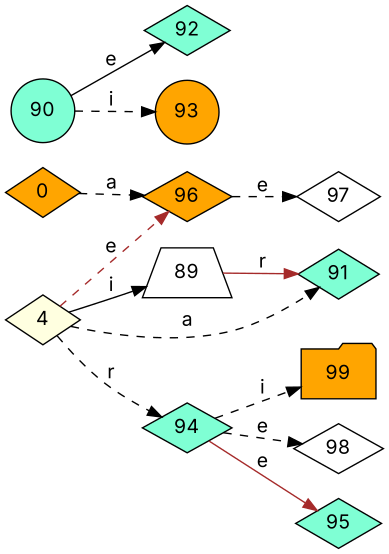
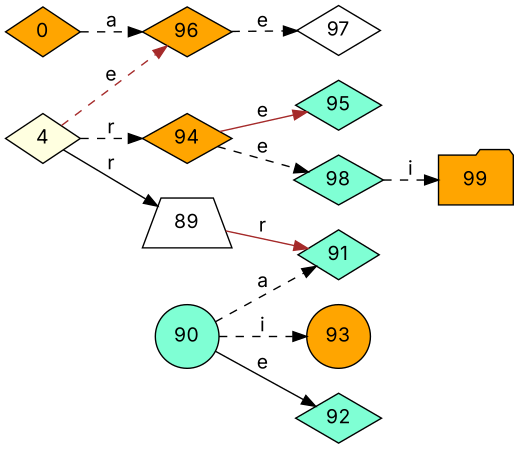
edge "4" -> "89": label "i" -> "r"
edge "4" -> "91": now "90" -> "91"
edge "94" -> "99": now "98" -> "99"
node "94": fillcolor aquamarine -> orange
node "98": fillcolor white -> aquamarine
